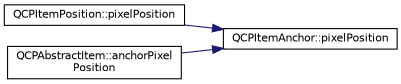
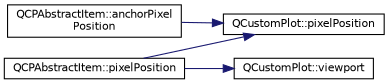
node "QCPItemPosition::pixelPosition": label "QCPItemPosition::pixelPosition" -> "QCPAbstractItem::pixelPosition"
node "QCPItemAnchor::pixelPosition": label "QCPItemAnchor::pixelPosition" -> "QCustomPlot::pixelPosition"
node "QCustomPlot::viewport": added
